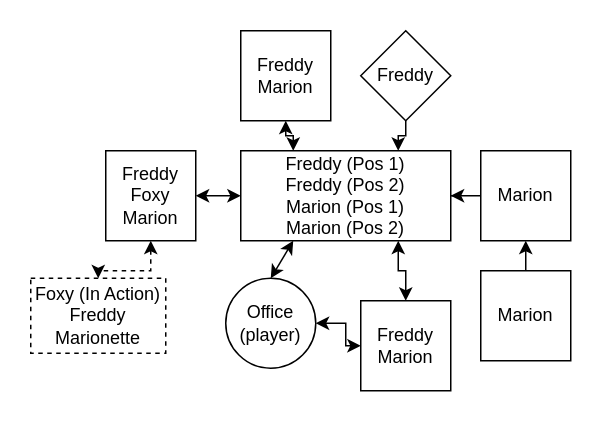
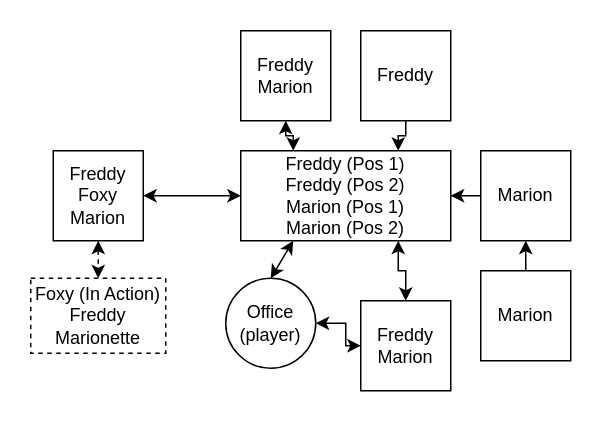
node "Freddy": shape diamond -> rectangle
node "Freddy Foxy Marion": moved (151, 196) -> (98, 196)
